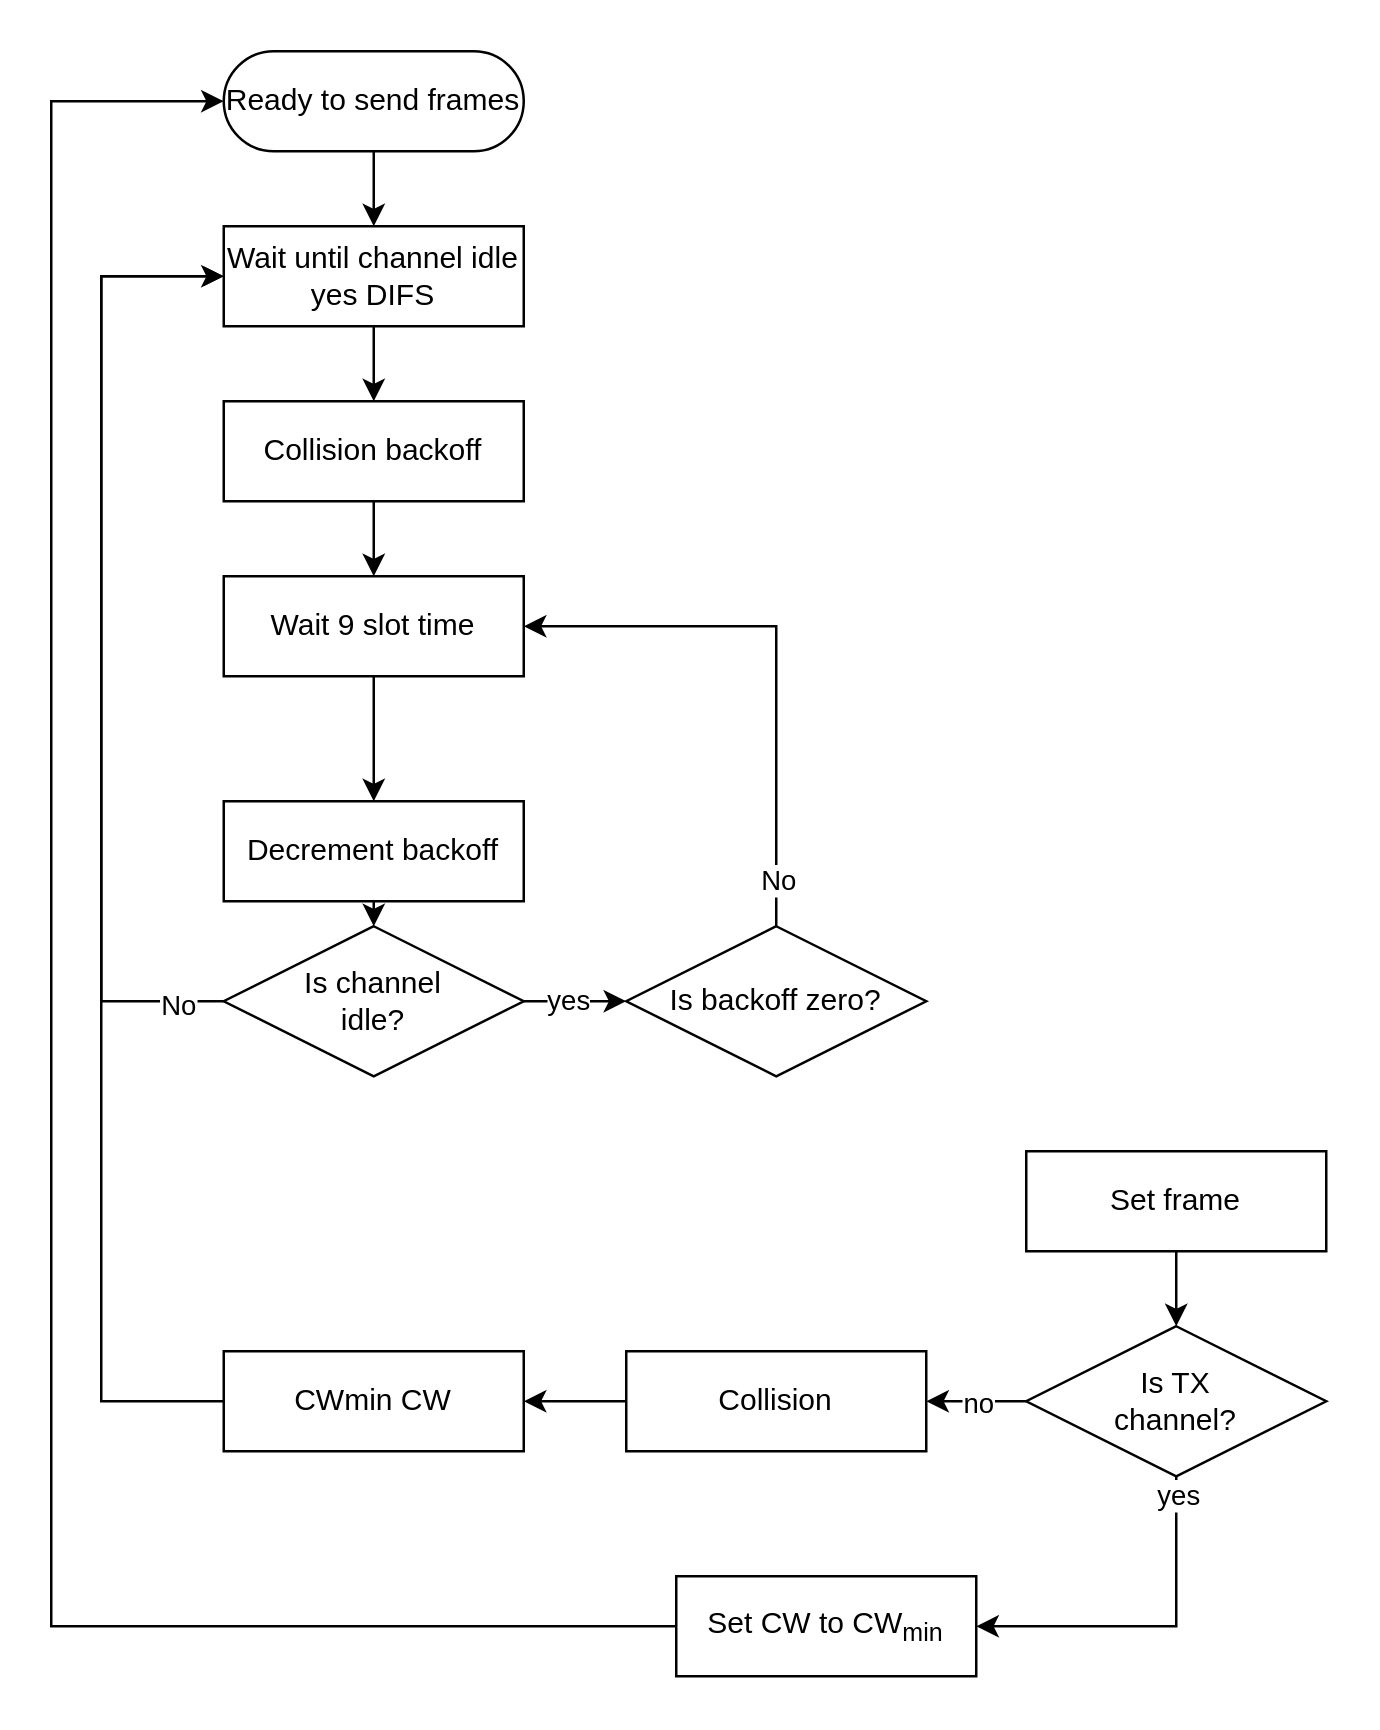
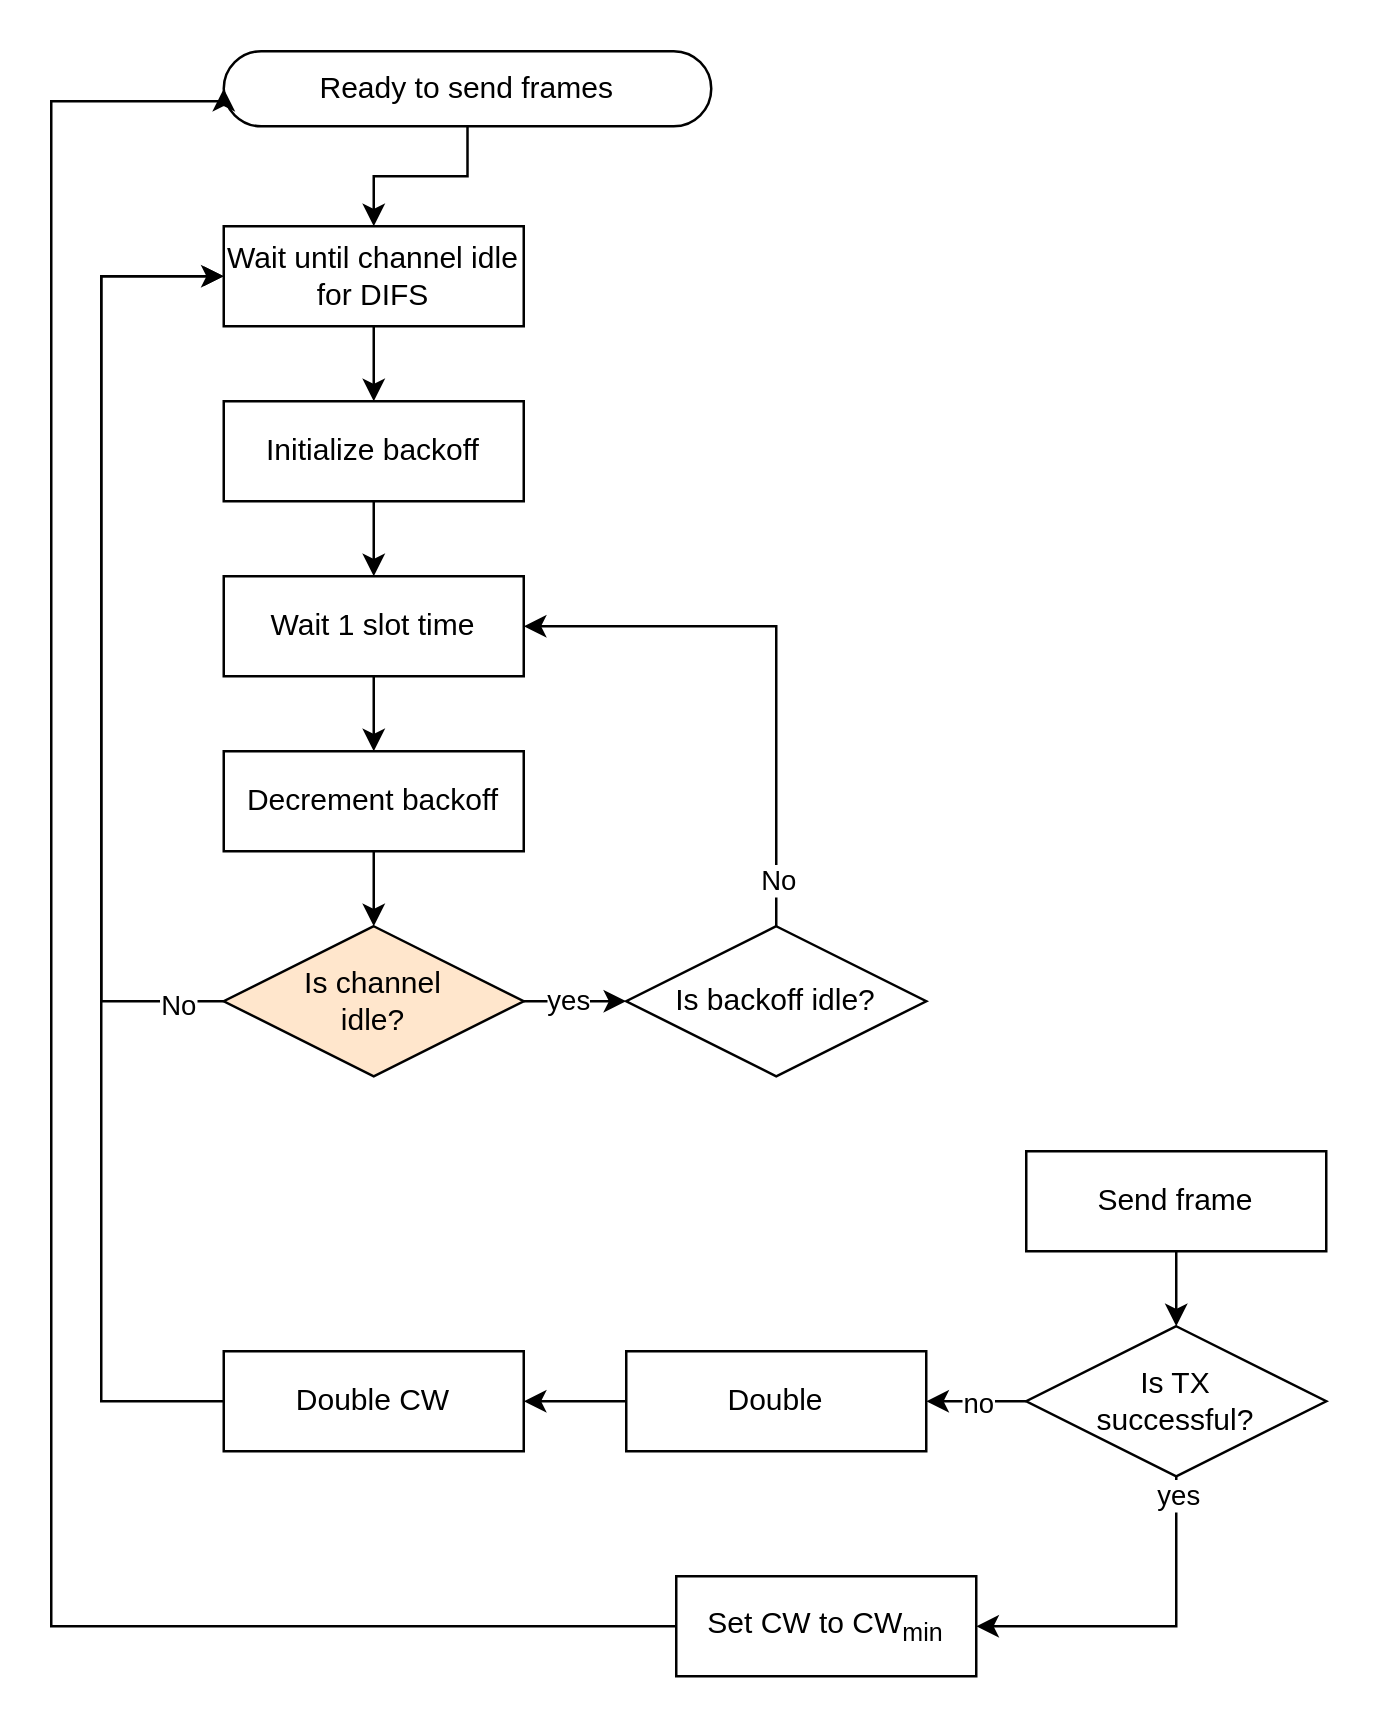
node "Ready to send frames": size 300x100 -> 488x75
node "Wait until channel idle yes DIFS": label "Wait until channel idle yes DIFS" -> "Wait until channel idle for DIFS"
node "Collision backoff": label "Collision backoff" -> "Initialize backoff"
node "Wait 9 slot time": label "Wait 9 slot time" -> "Wait 1 slot time"
node "Decrement backoff": moved (374, 851) -> (374, 801)
node "Is channel idle?": fillcolor #ffffff -> #ffe6cc
node "Is backoff zero?": label "Is backoff zero?" -> "Is backoff idle?"
node "Set frame": label "Set frame" -> "Send frame"
node "CWmin CW": label "CWmin CW" -> "Double CW"
node "Collision": label "Collision" -> "Double"
node "Is TX channel?": label "Is TX channel?" -> "Is TX successful?"
